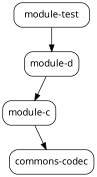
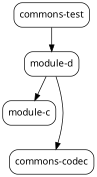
node "module-test": label "module-test" -> "commons-test"
edge "module-c" -> "commons-codec": now "module-d" -> "commons-codec"
